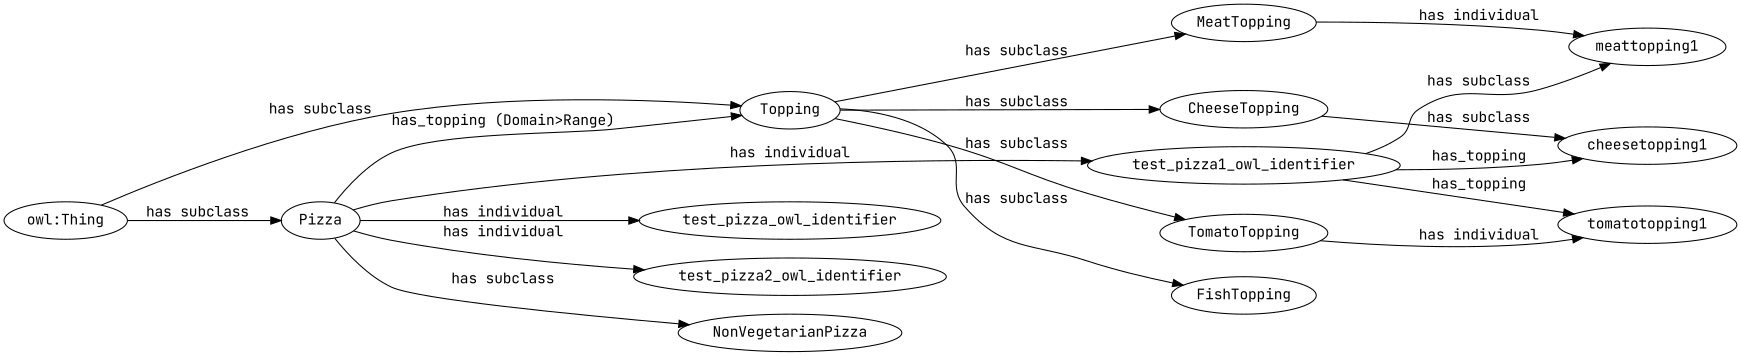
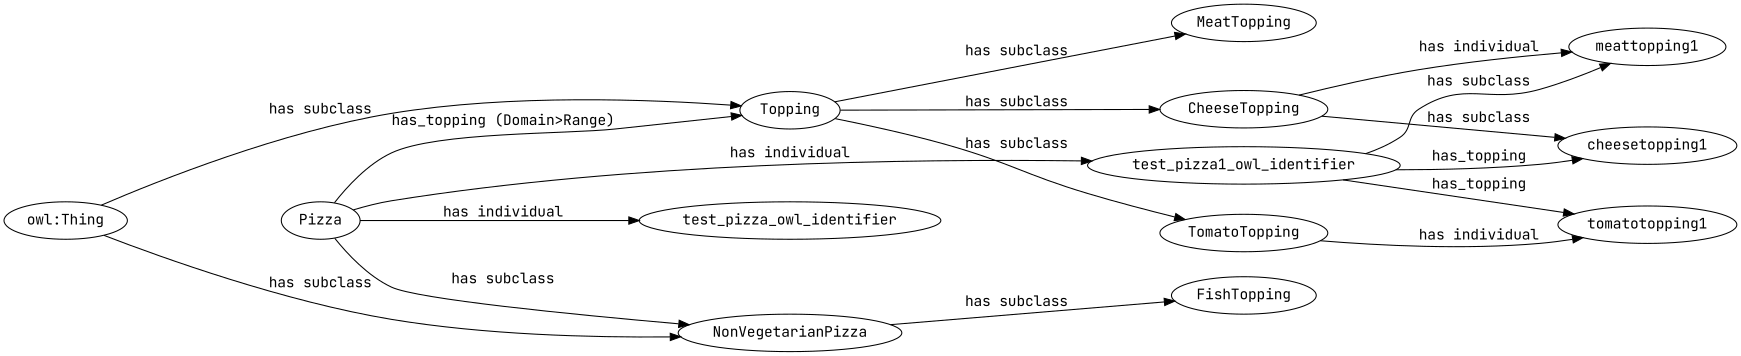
edge "MeatTopping" -> "meattopping1": now "CheeseTopping" -> "meattopping1"
edge "owl:Thing" -> "Pizza": now "owl:Thing" -> "NonVegetarianPizza"
edge "Topping" -> "FishTopping": now "NonVegetarianPizza" -> "FishTopping"
node "test_pizza2_owl_identifier": removed
